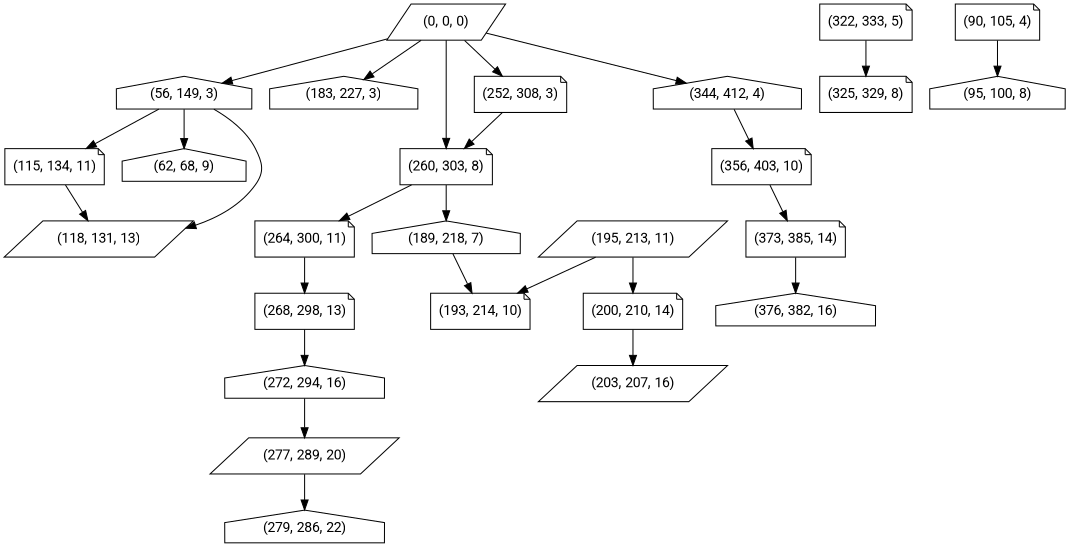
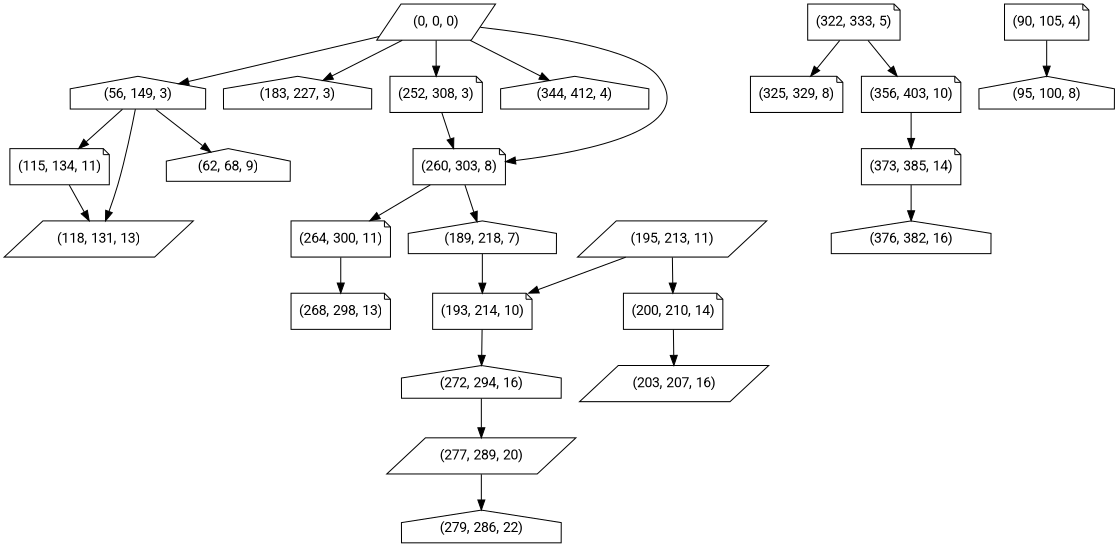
edge "(344, 412, 4)" -> "(356, 403, 10)": now "(322, 333, 5)" -> "(356, 403, 10)"
edge "(268, 298, 13)" -> "(272, 294, 16)": now "(193, 214, 10)" -> "(272, 294, 16)"
